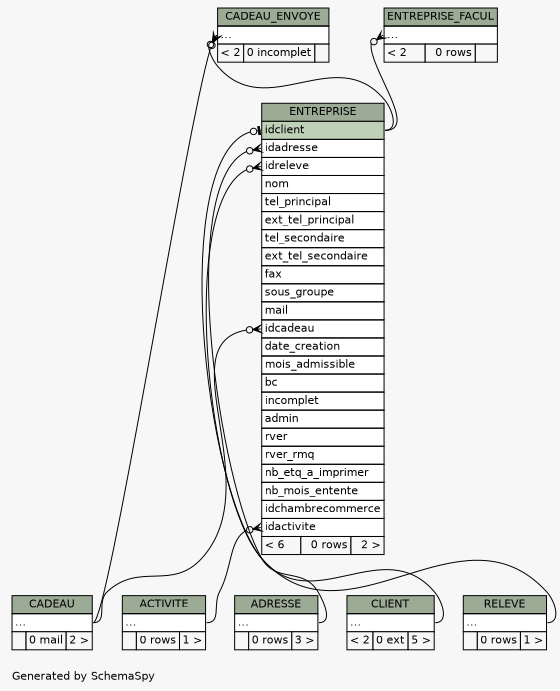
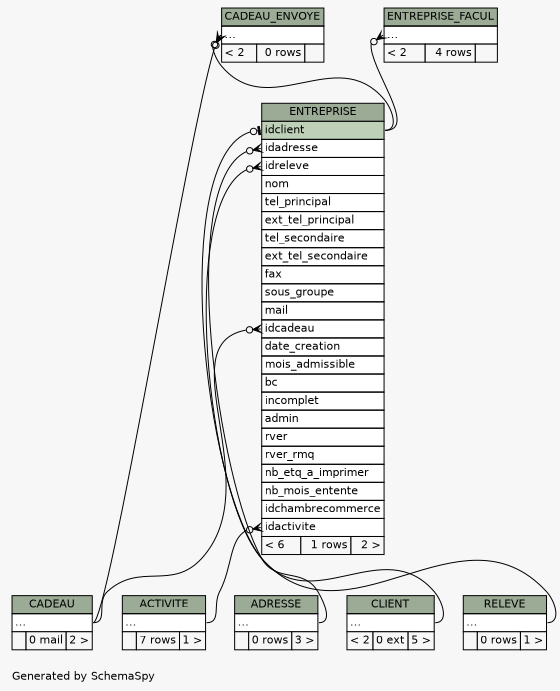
node "CADEAU_ENVOYE": text "0 incomplet" -> "0 rows"
node "ENTREPRISE_FACUL": text "0 rows" -> "4 rows"
node "ENTREPRISE": text "0 rows" -> "1 rows"
node "ACTIVITE": text "0 rows" -> "7 rows"
